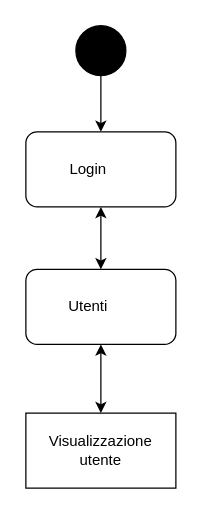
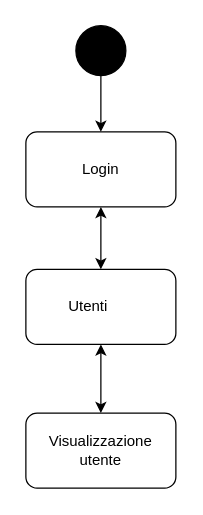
node "Login": moved (88, 169) -> (101, 169)
node "Visualizzazione utente": shape rectangle -> rounded rectangle
